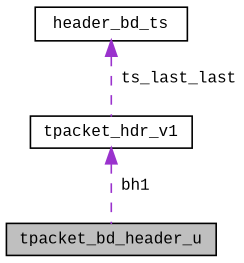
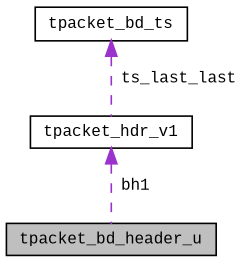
node "header_bd_ts": label "header_bd_ts" -> "tpacket_bd_ts"
